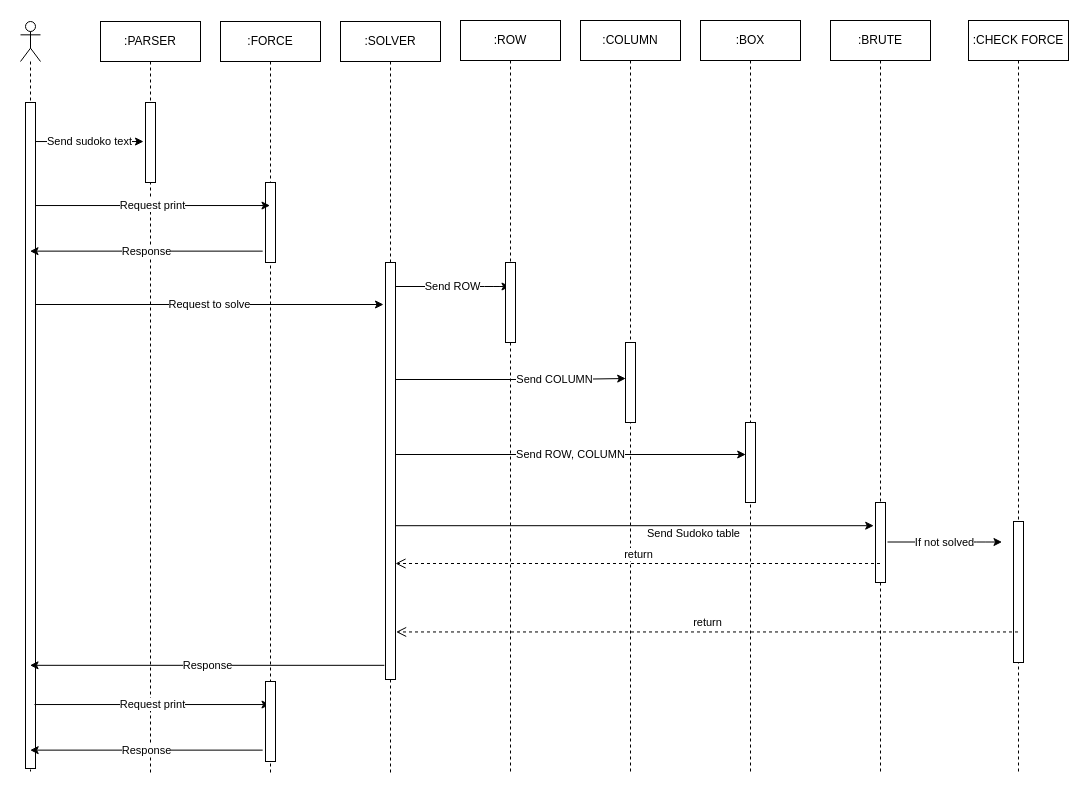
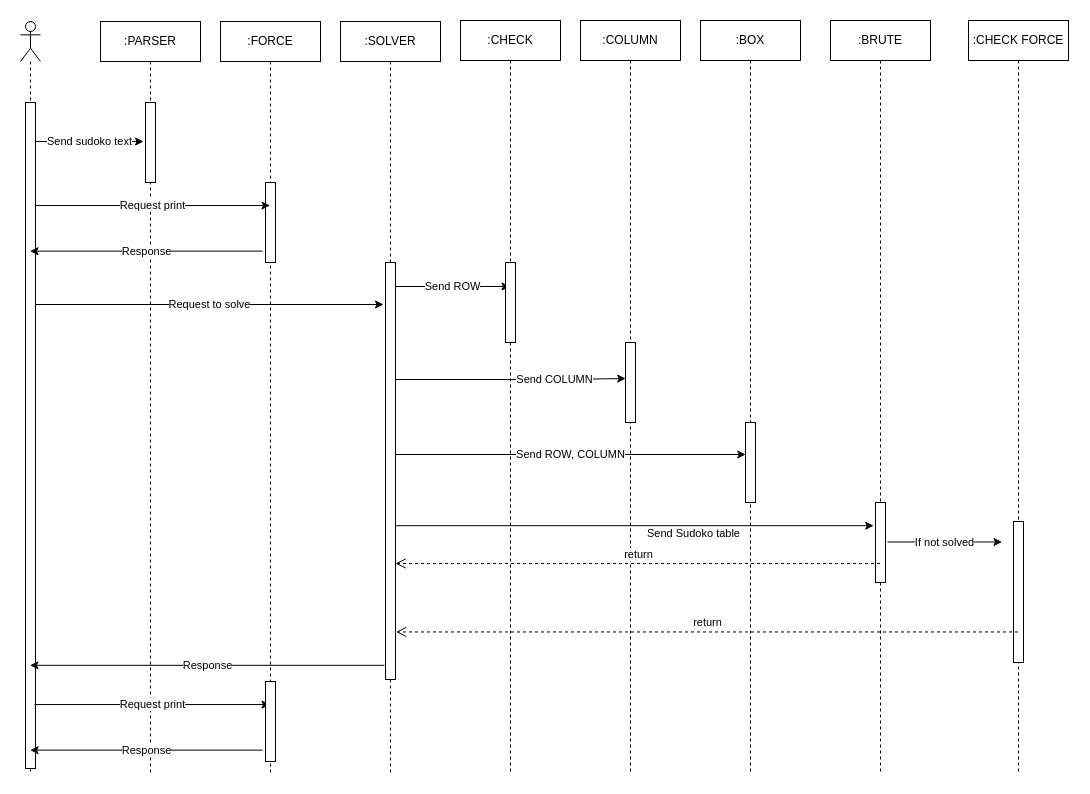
node ":ROW": label ":ROW" -> ":CHECK"
